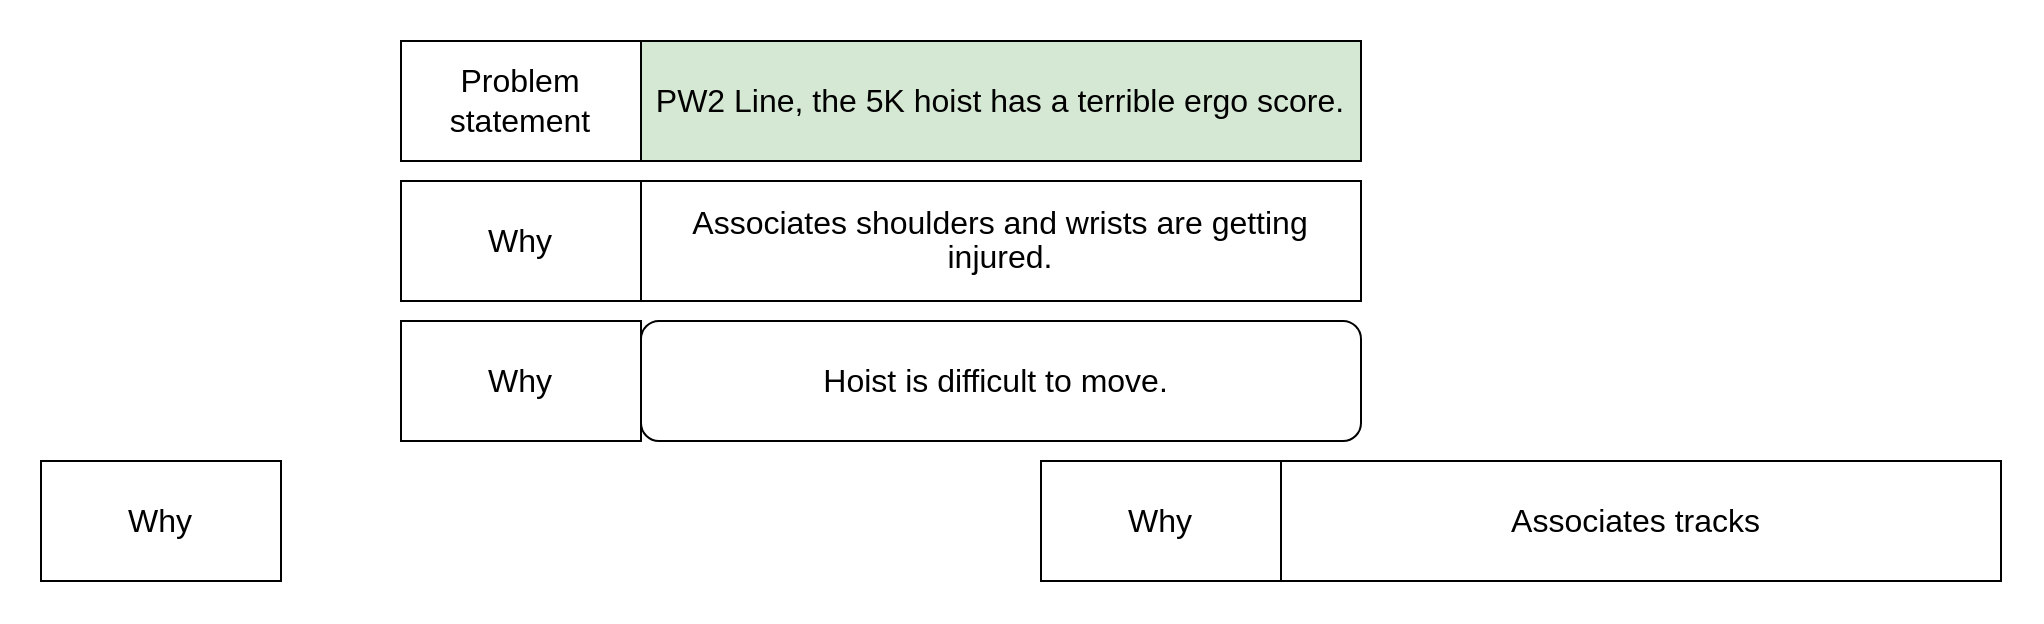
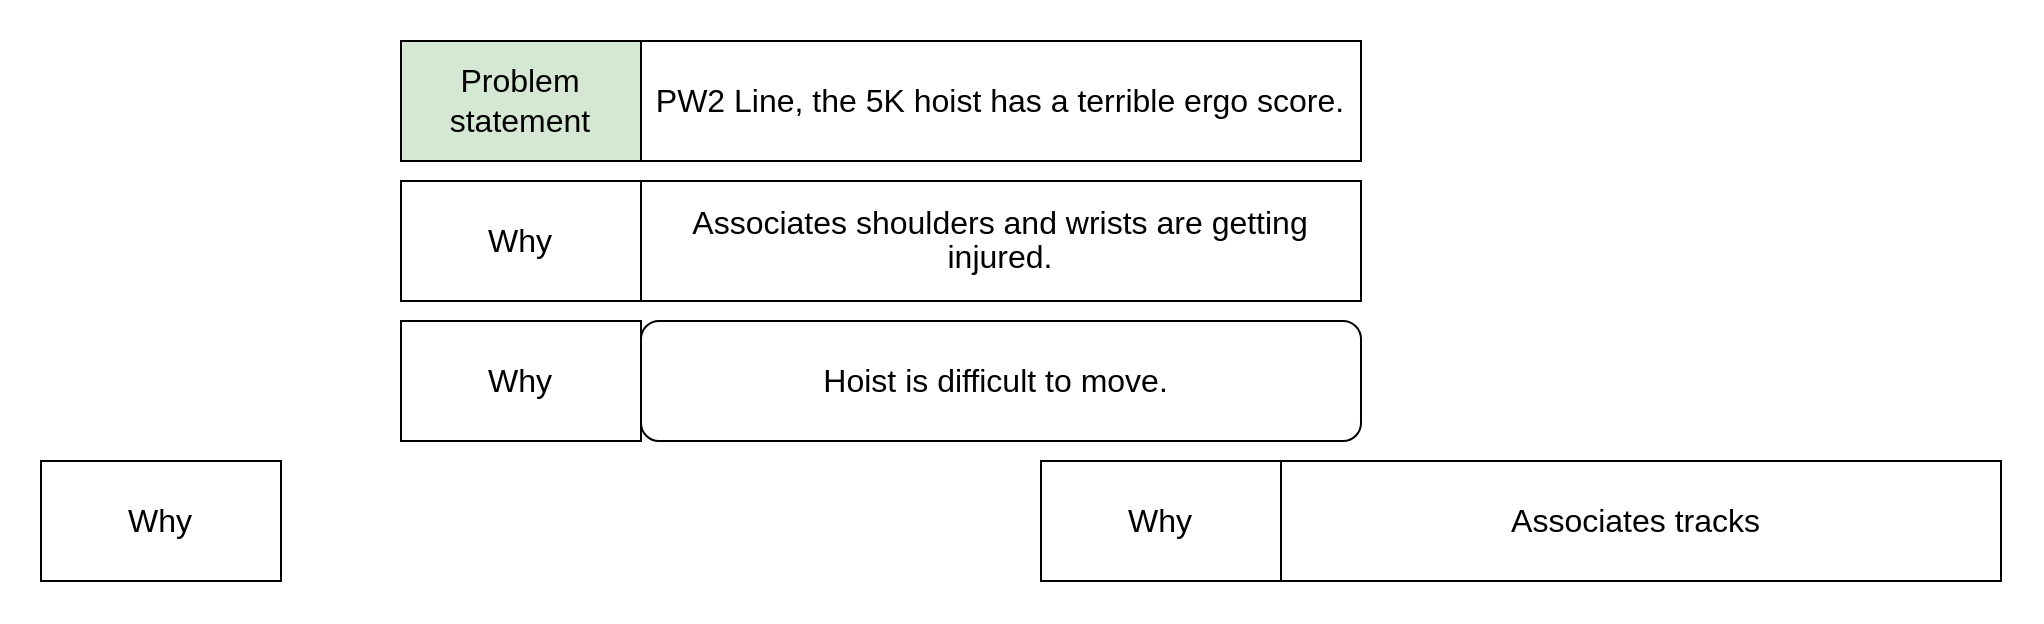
node "Problem statement": fillcolor #ffffff -> #d5e8d4
node "PW2 Line, the 5K hoist has a terrible ergo score.": fillcolor #d5e8d4 -> #ffffff
